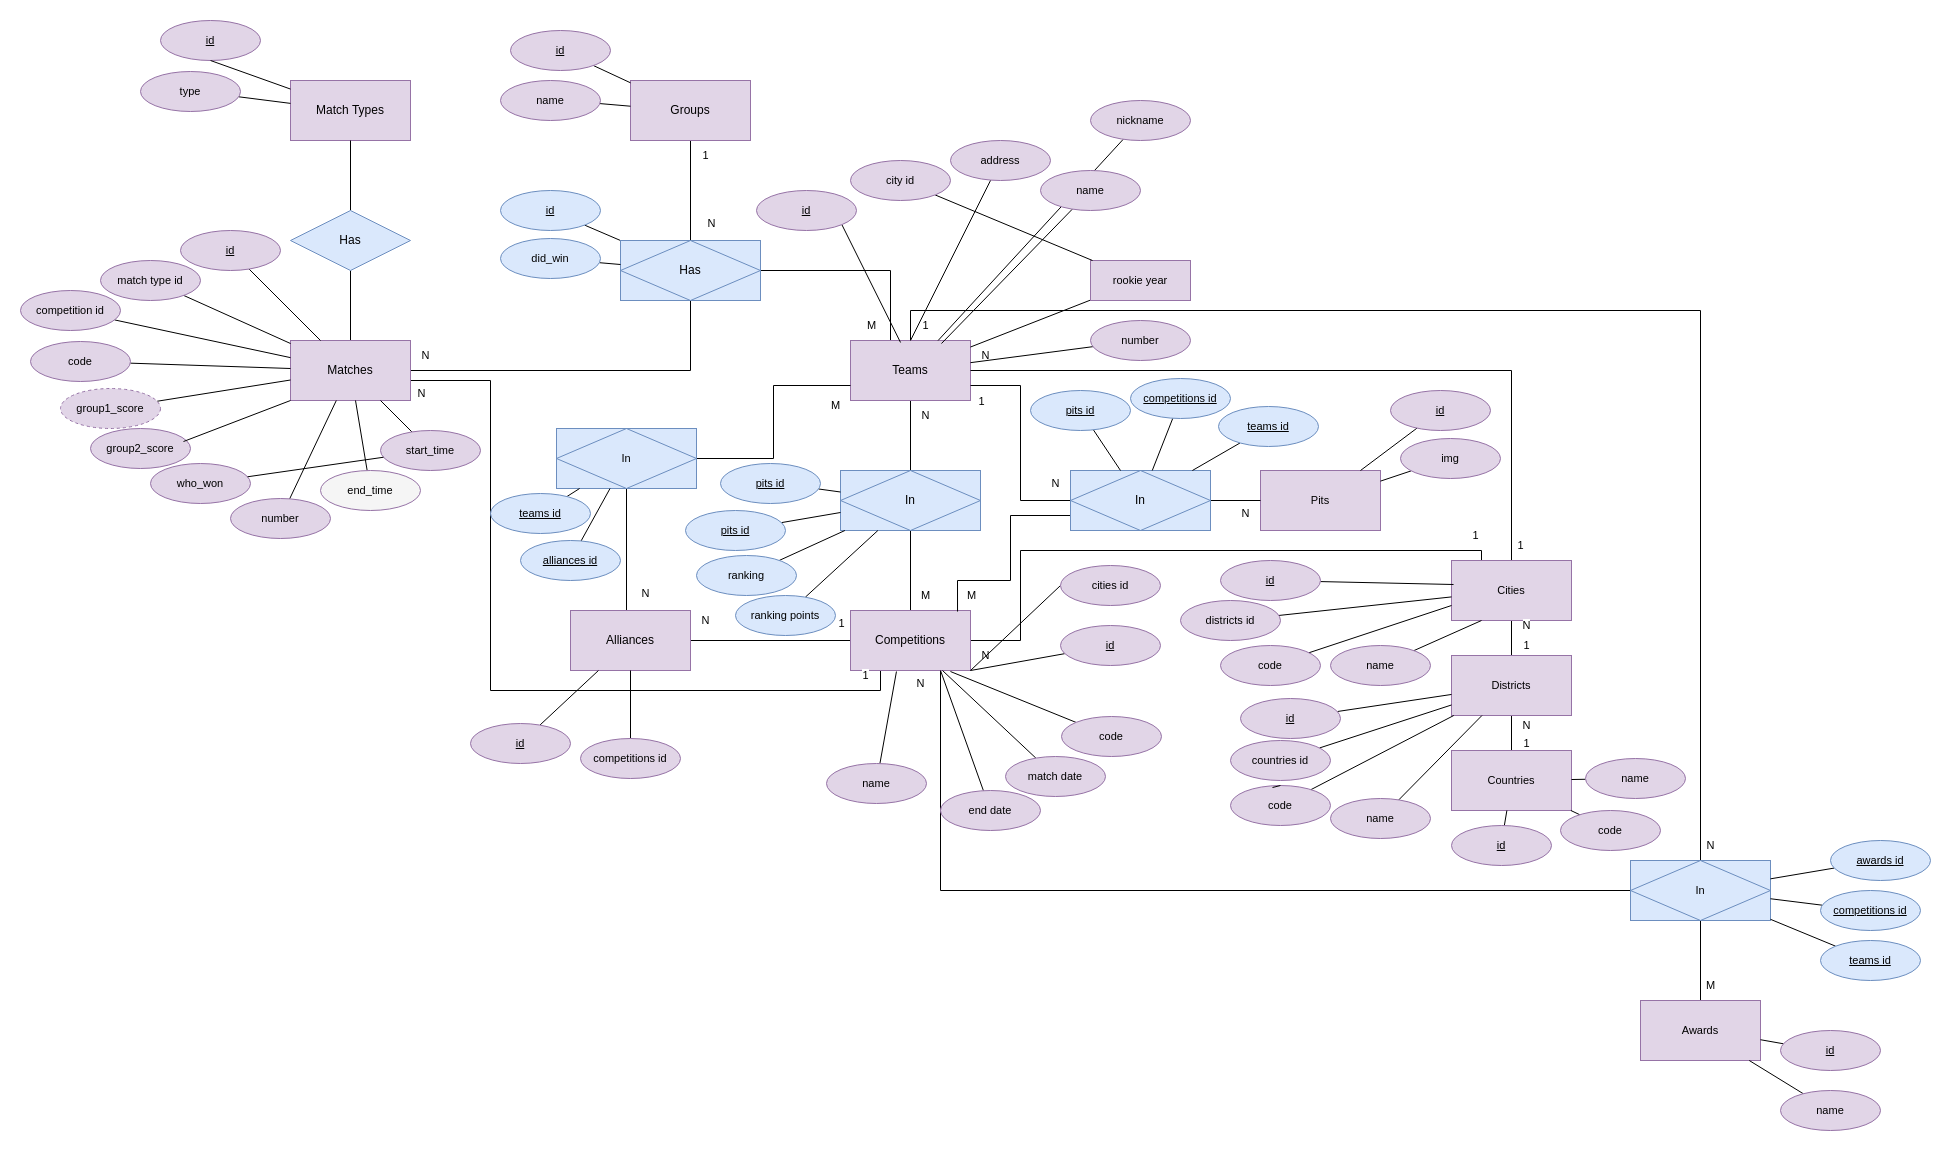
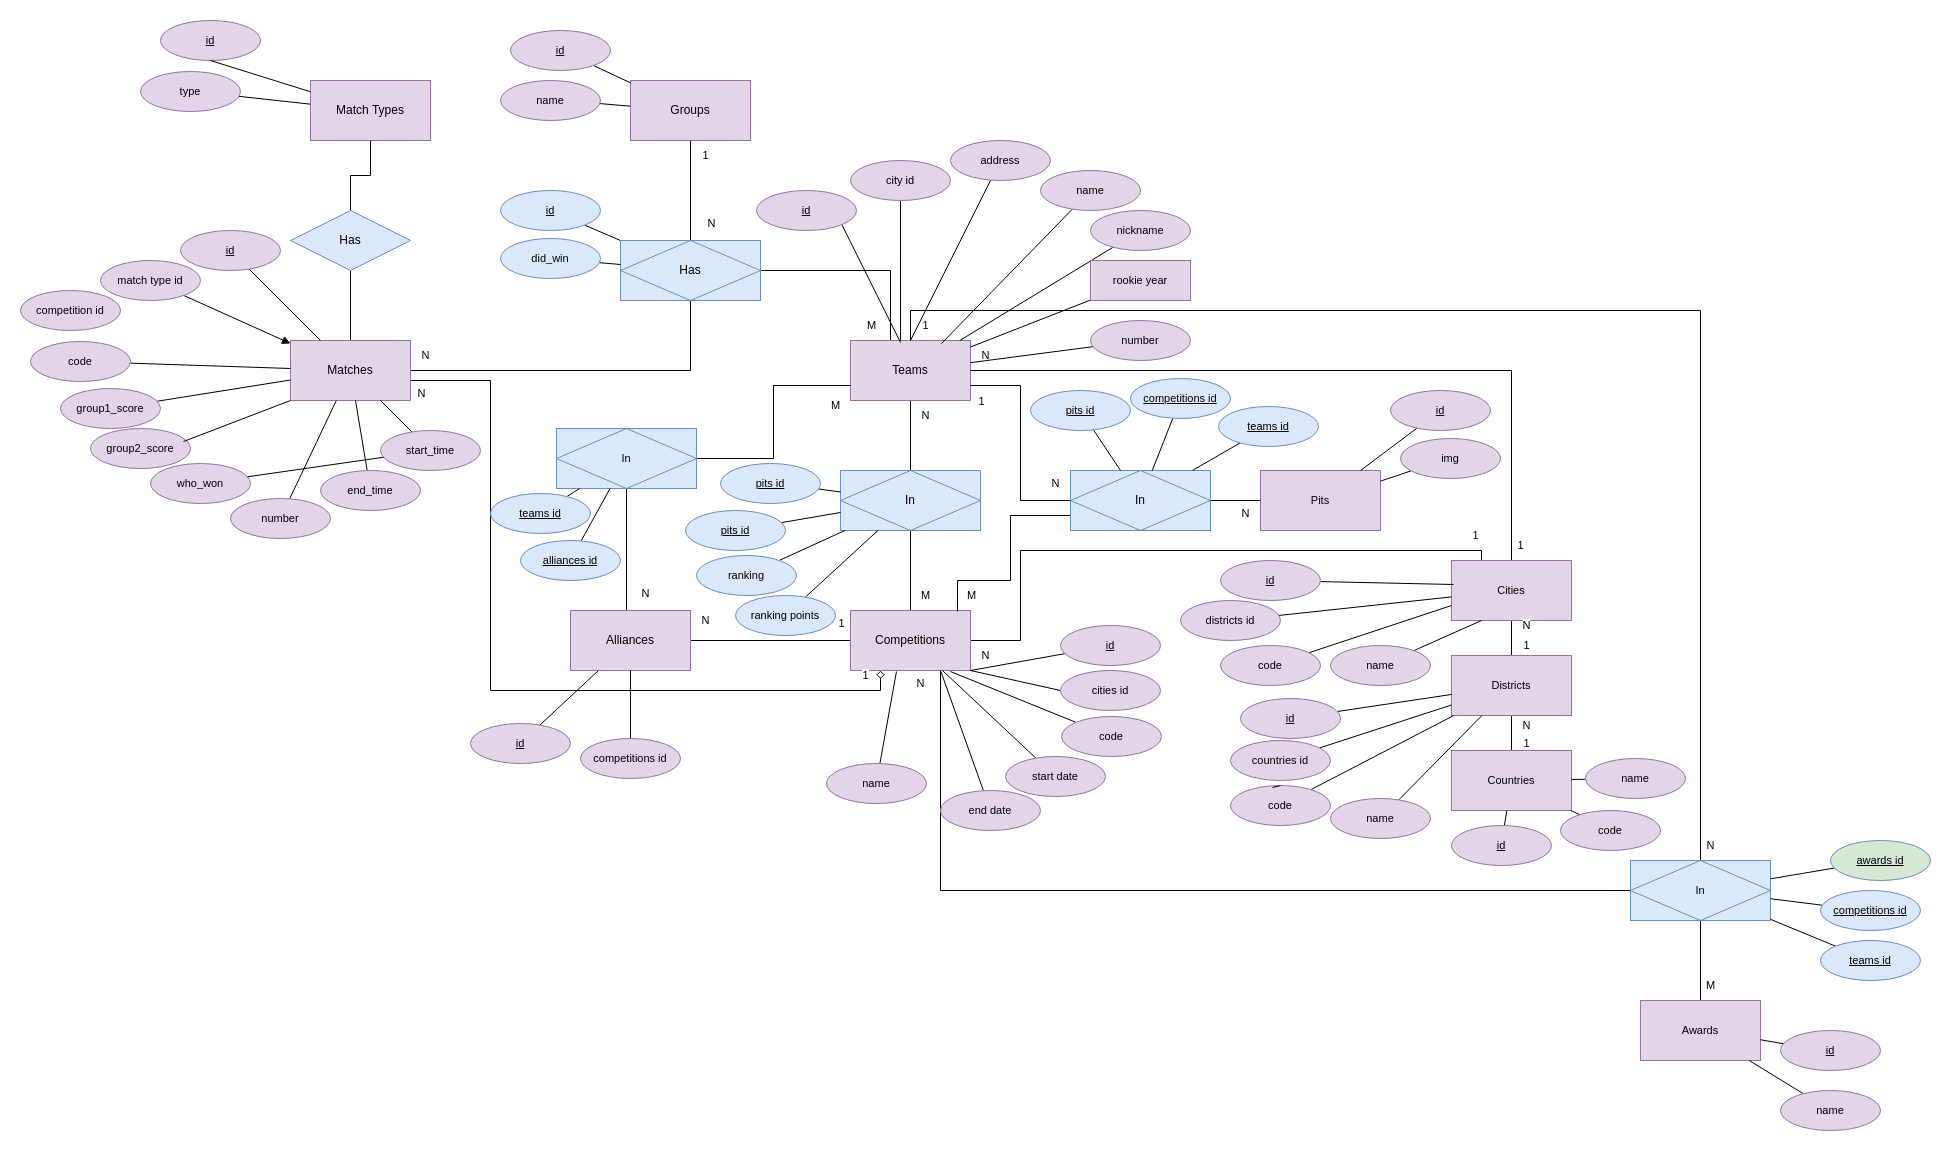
node "Match Types": moved (351, 111) -> (371, 111)
node "nickname": moved (1141, 121) -> (1141, 231)
edge "city id" -- "rookie year": now "city id" -- "Teams"
edge "competition id" -- "Matches": removed
edge "match type id" -- "Matches": arrowhead none -> block
node "group1_score": style dashed -> solid
node "end_time": fillcolor #f5f5f5 -> #e1d5e7
node "cities id": moved (1111, 586) -> (1111, 691)
edge "Matches" -- "Competitions": arrowhead none -> diamond
node "match date": label "match date" -> "start date"
node "awards id": fillcolor #dae8fc -> #d5e8d4
